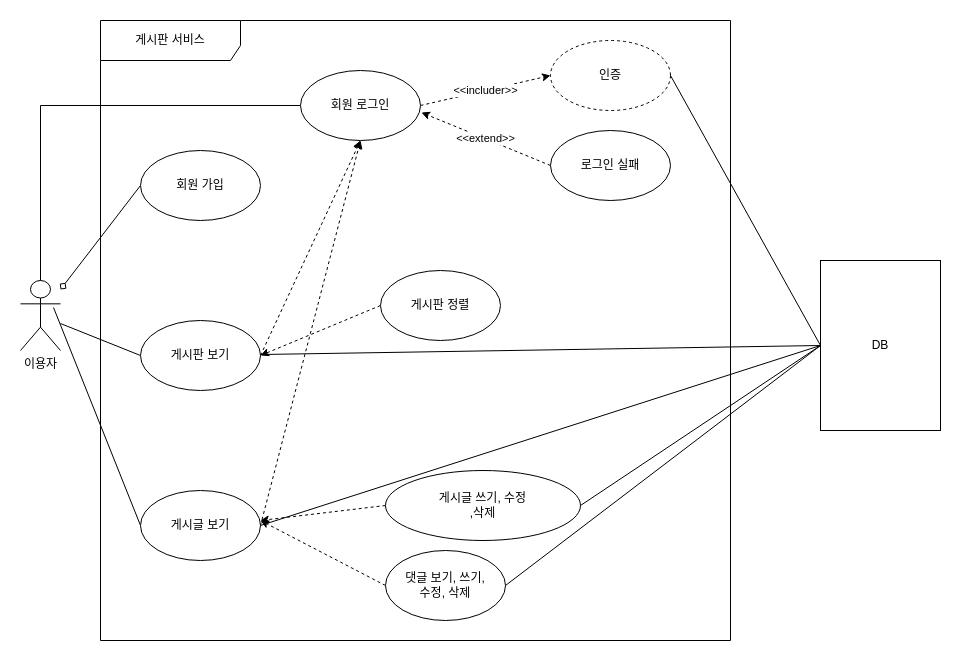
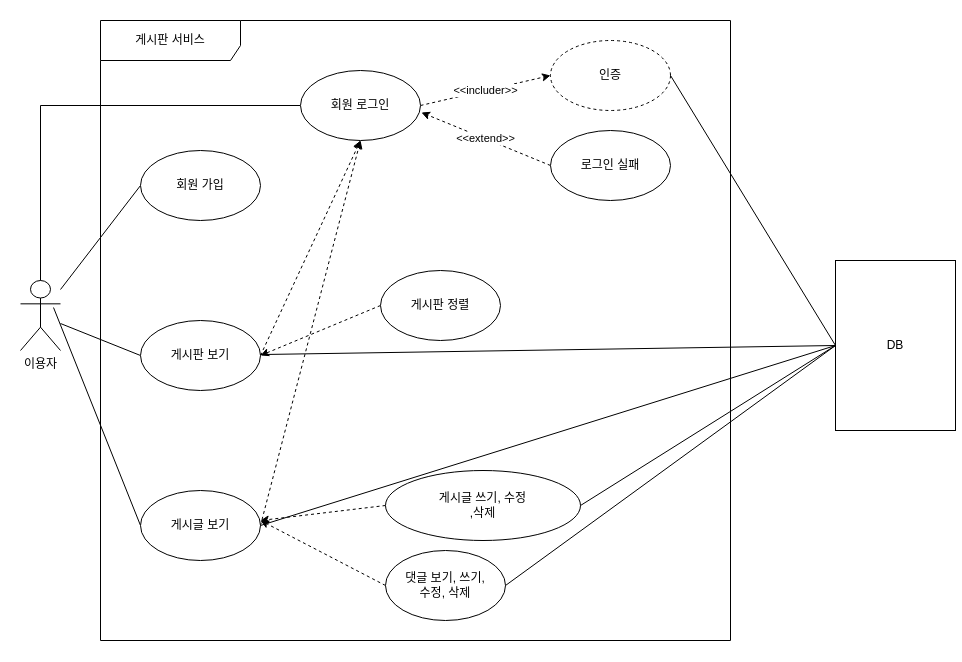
edge "회원 가입" -> "이용자": arrowhead diamond -> none
node "DB": moved (881, 346) -> (896, 346)
